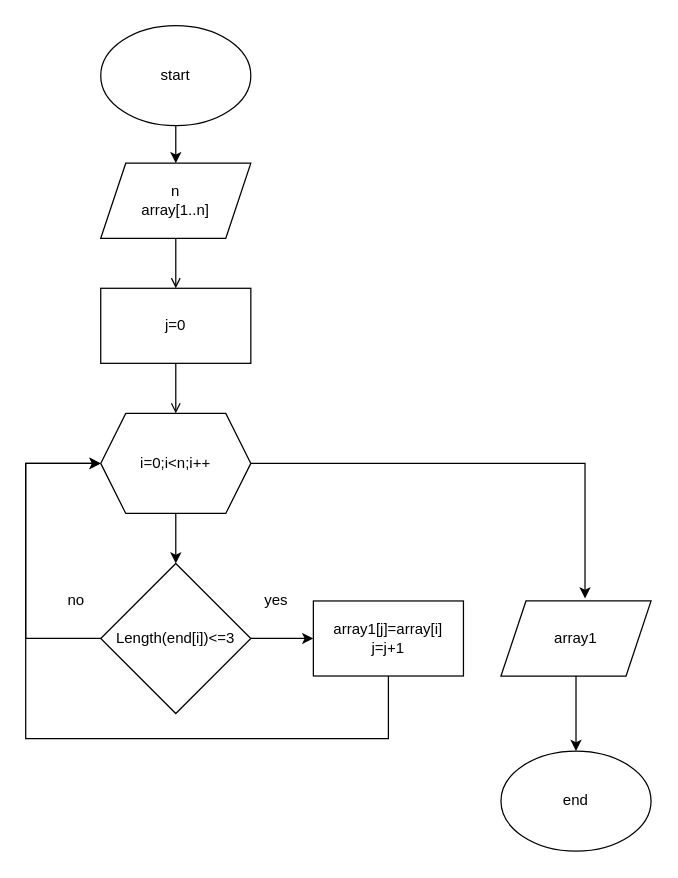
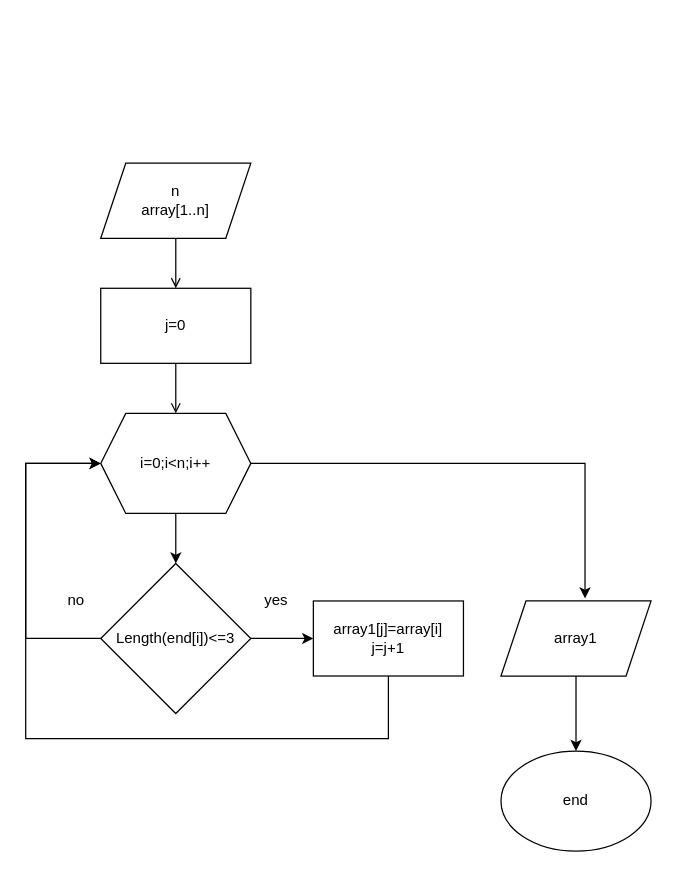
node "start": removed
edge "start" -> "n array[1..n]": removed
